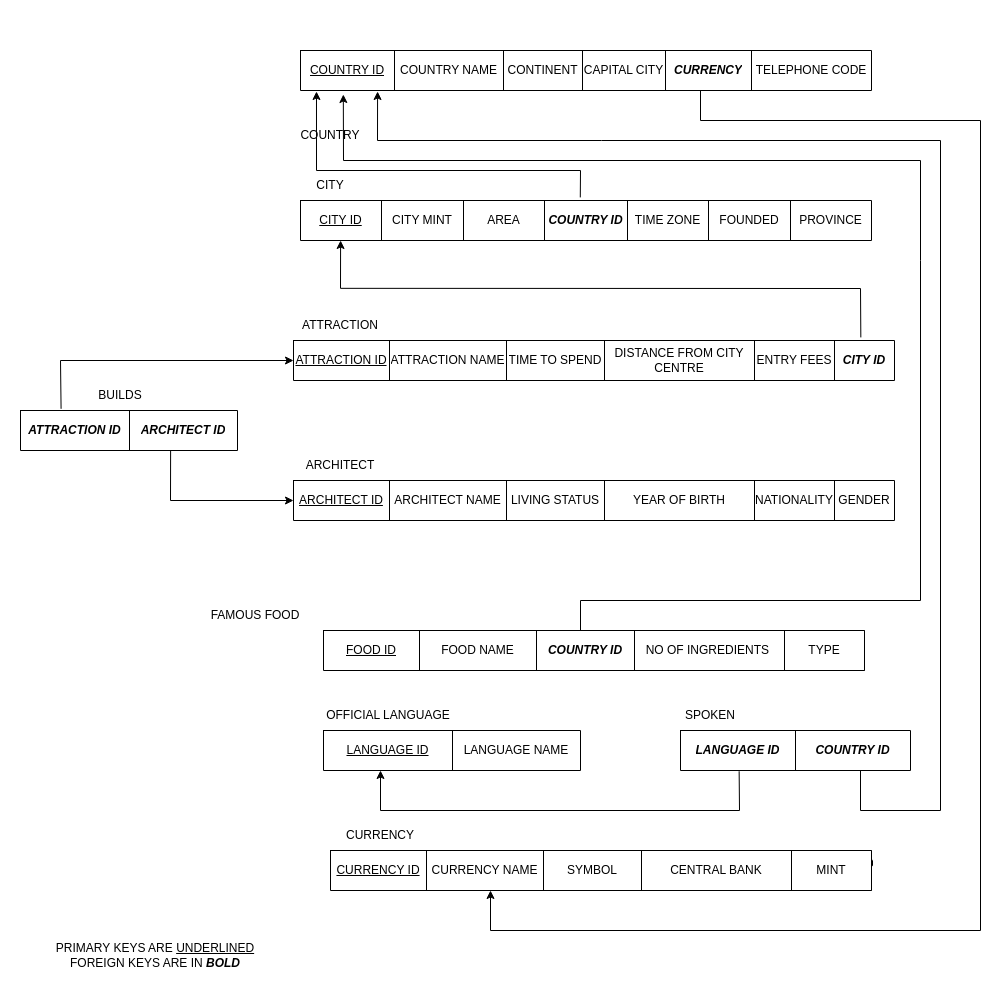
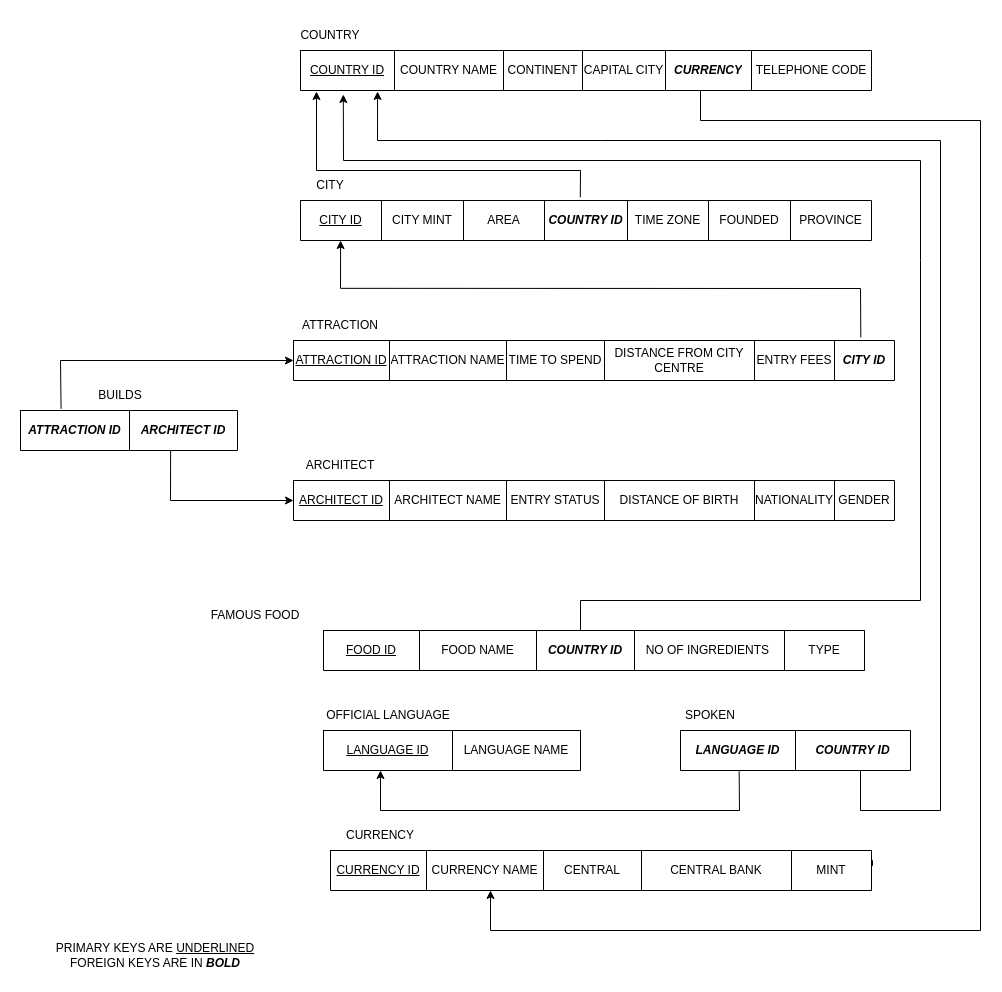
node "COUNTRY": moved (331, 136) -> (331, 36)
node "LIVING STATUS": label "LIVING STATUS" -> "ENTRY STATUS"
node "YEAR OF BIRTH": label "YEAR OF BIRTH" -> "DISTANCE OF BIRTH"
node "SYMBOL": label "SYMBOL" -> "CENTRAL"
